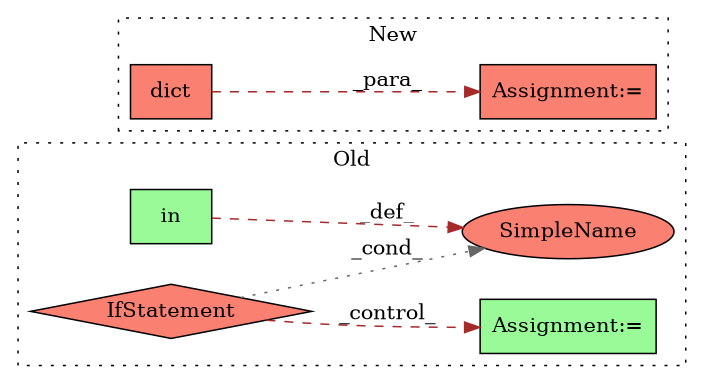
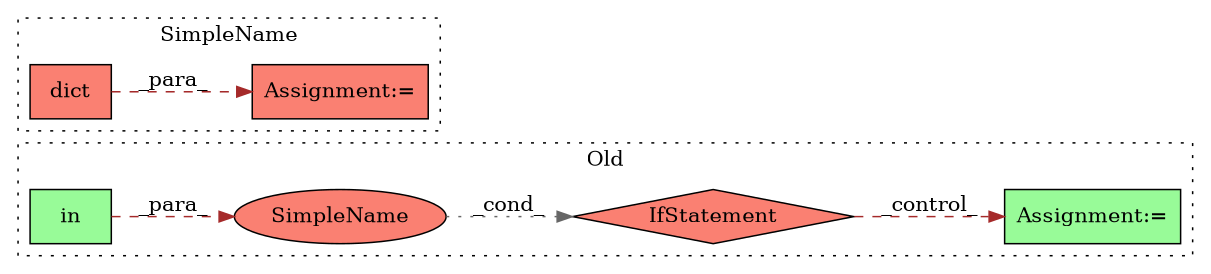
cluster "New": label "New" -> "SimpleName"
edge "in" -> "SimpleName": label "_def_" -> "_para_"
edge "IfStatement" -> "SimpleName": reversed
